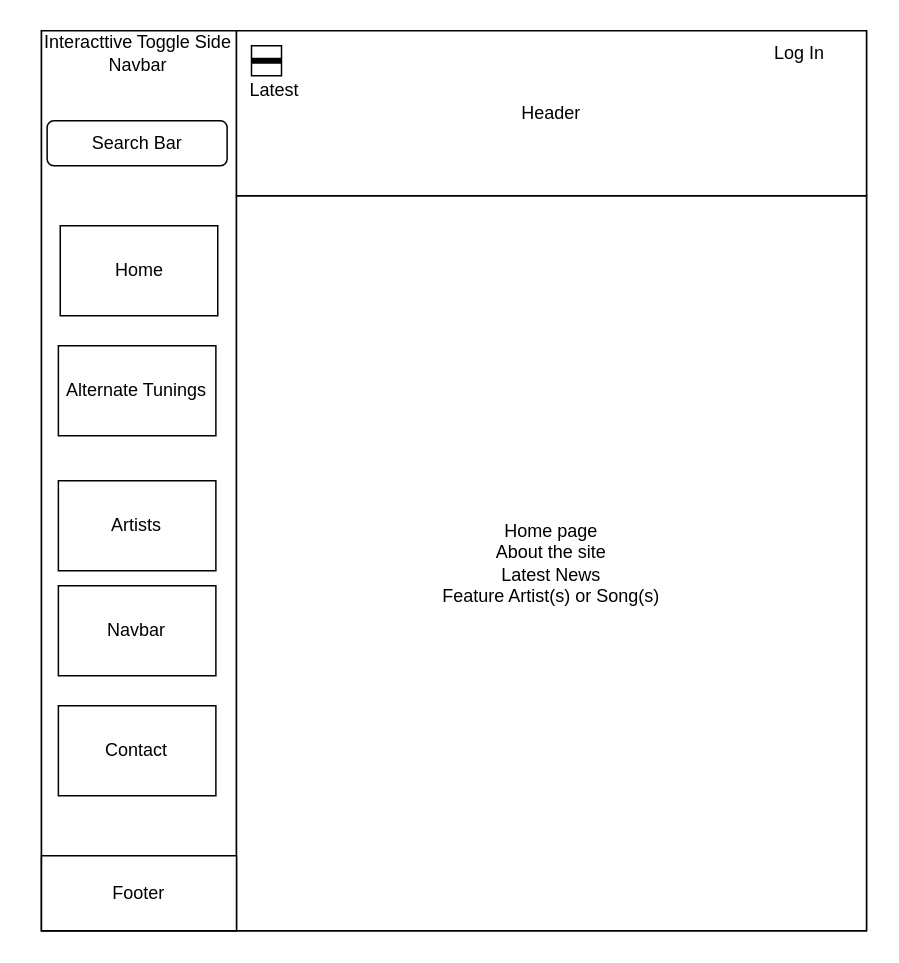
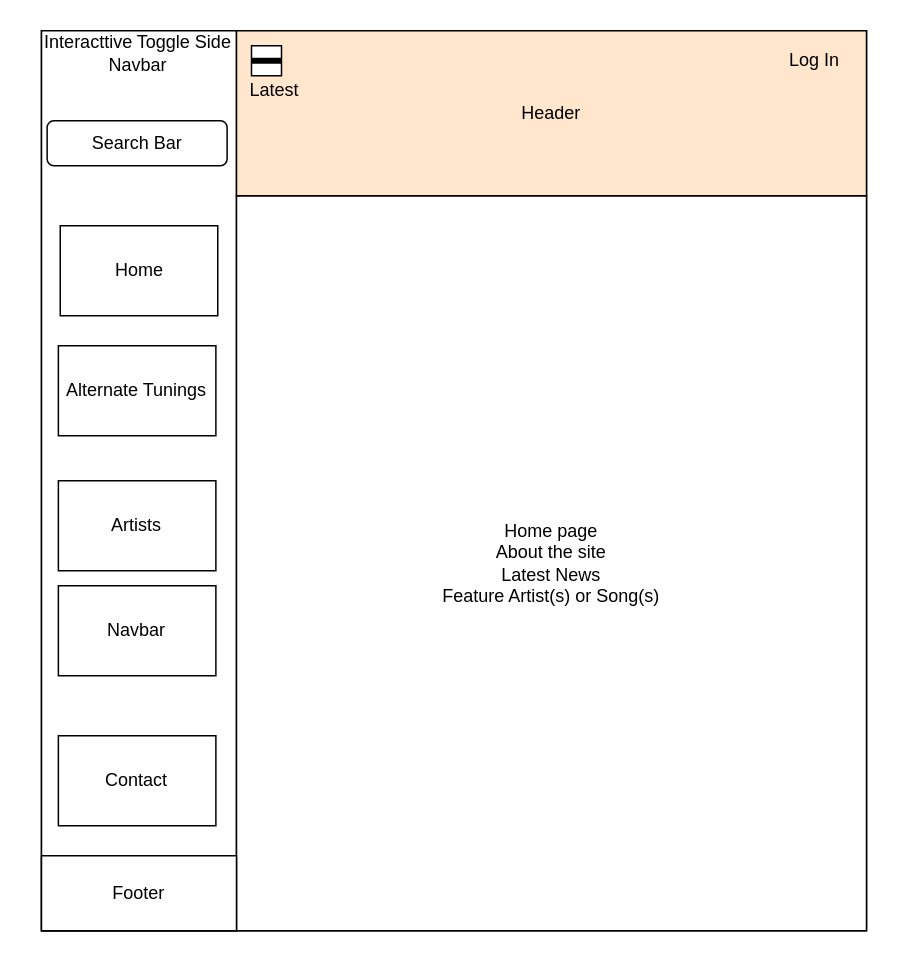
node "Log In": moved (799, 53) -> (814, 61)
node "Header": fillcolor #ffffff -> #ffe6cc
node "Contact": moved (137, 751) -> (137, 781)
